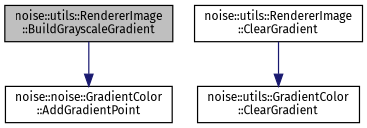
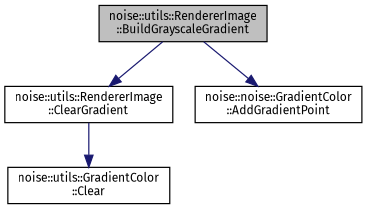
edge "noise::utils::RendererImage ::BuildGrayscaleGradient" -> "noise::utils::RendererImage ::ClearGradient": added
node "noise::utils::GradientColor ::ClearGradient": label "noise::utils::GradientColor ::ClearGradient" -> "noise::utils::GradientColor ::Clear"
